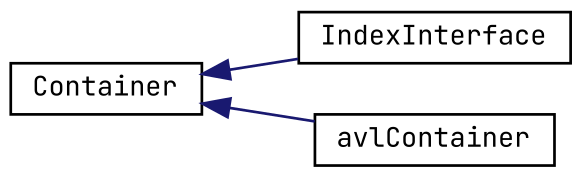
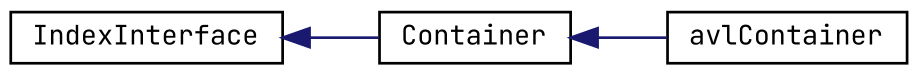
edge "IndexInterface" -> "Container": reversed
